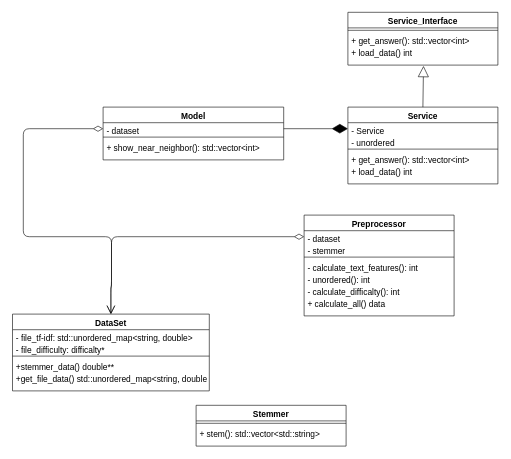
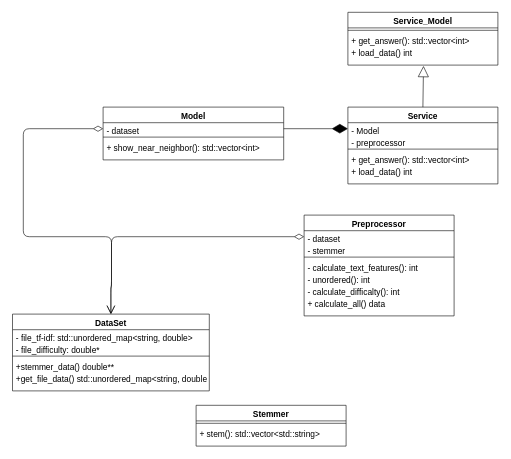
node "Service_Interface": label "Service_Interface" -> "Service_Model"
node "- Service": label "- Service" -> "- Model"
node "- unordered": label "- unordered" -> "- preprocessor"
node "- file_difficulty: difficalty*": label "- file_difficulty: difficalty*" -> "- file_difficulty: double*"
